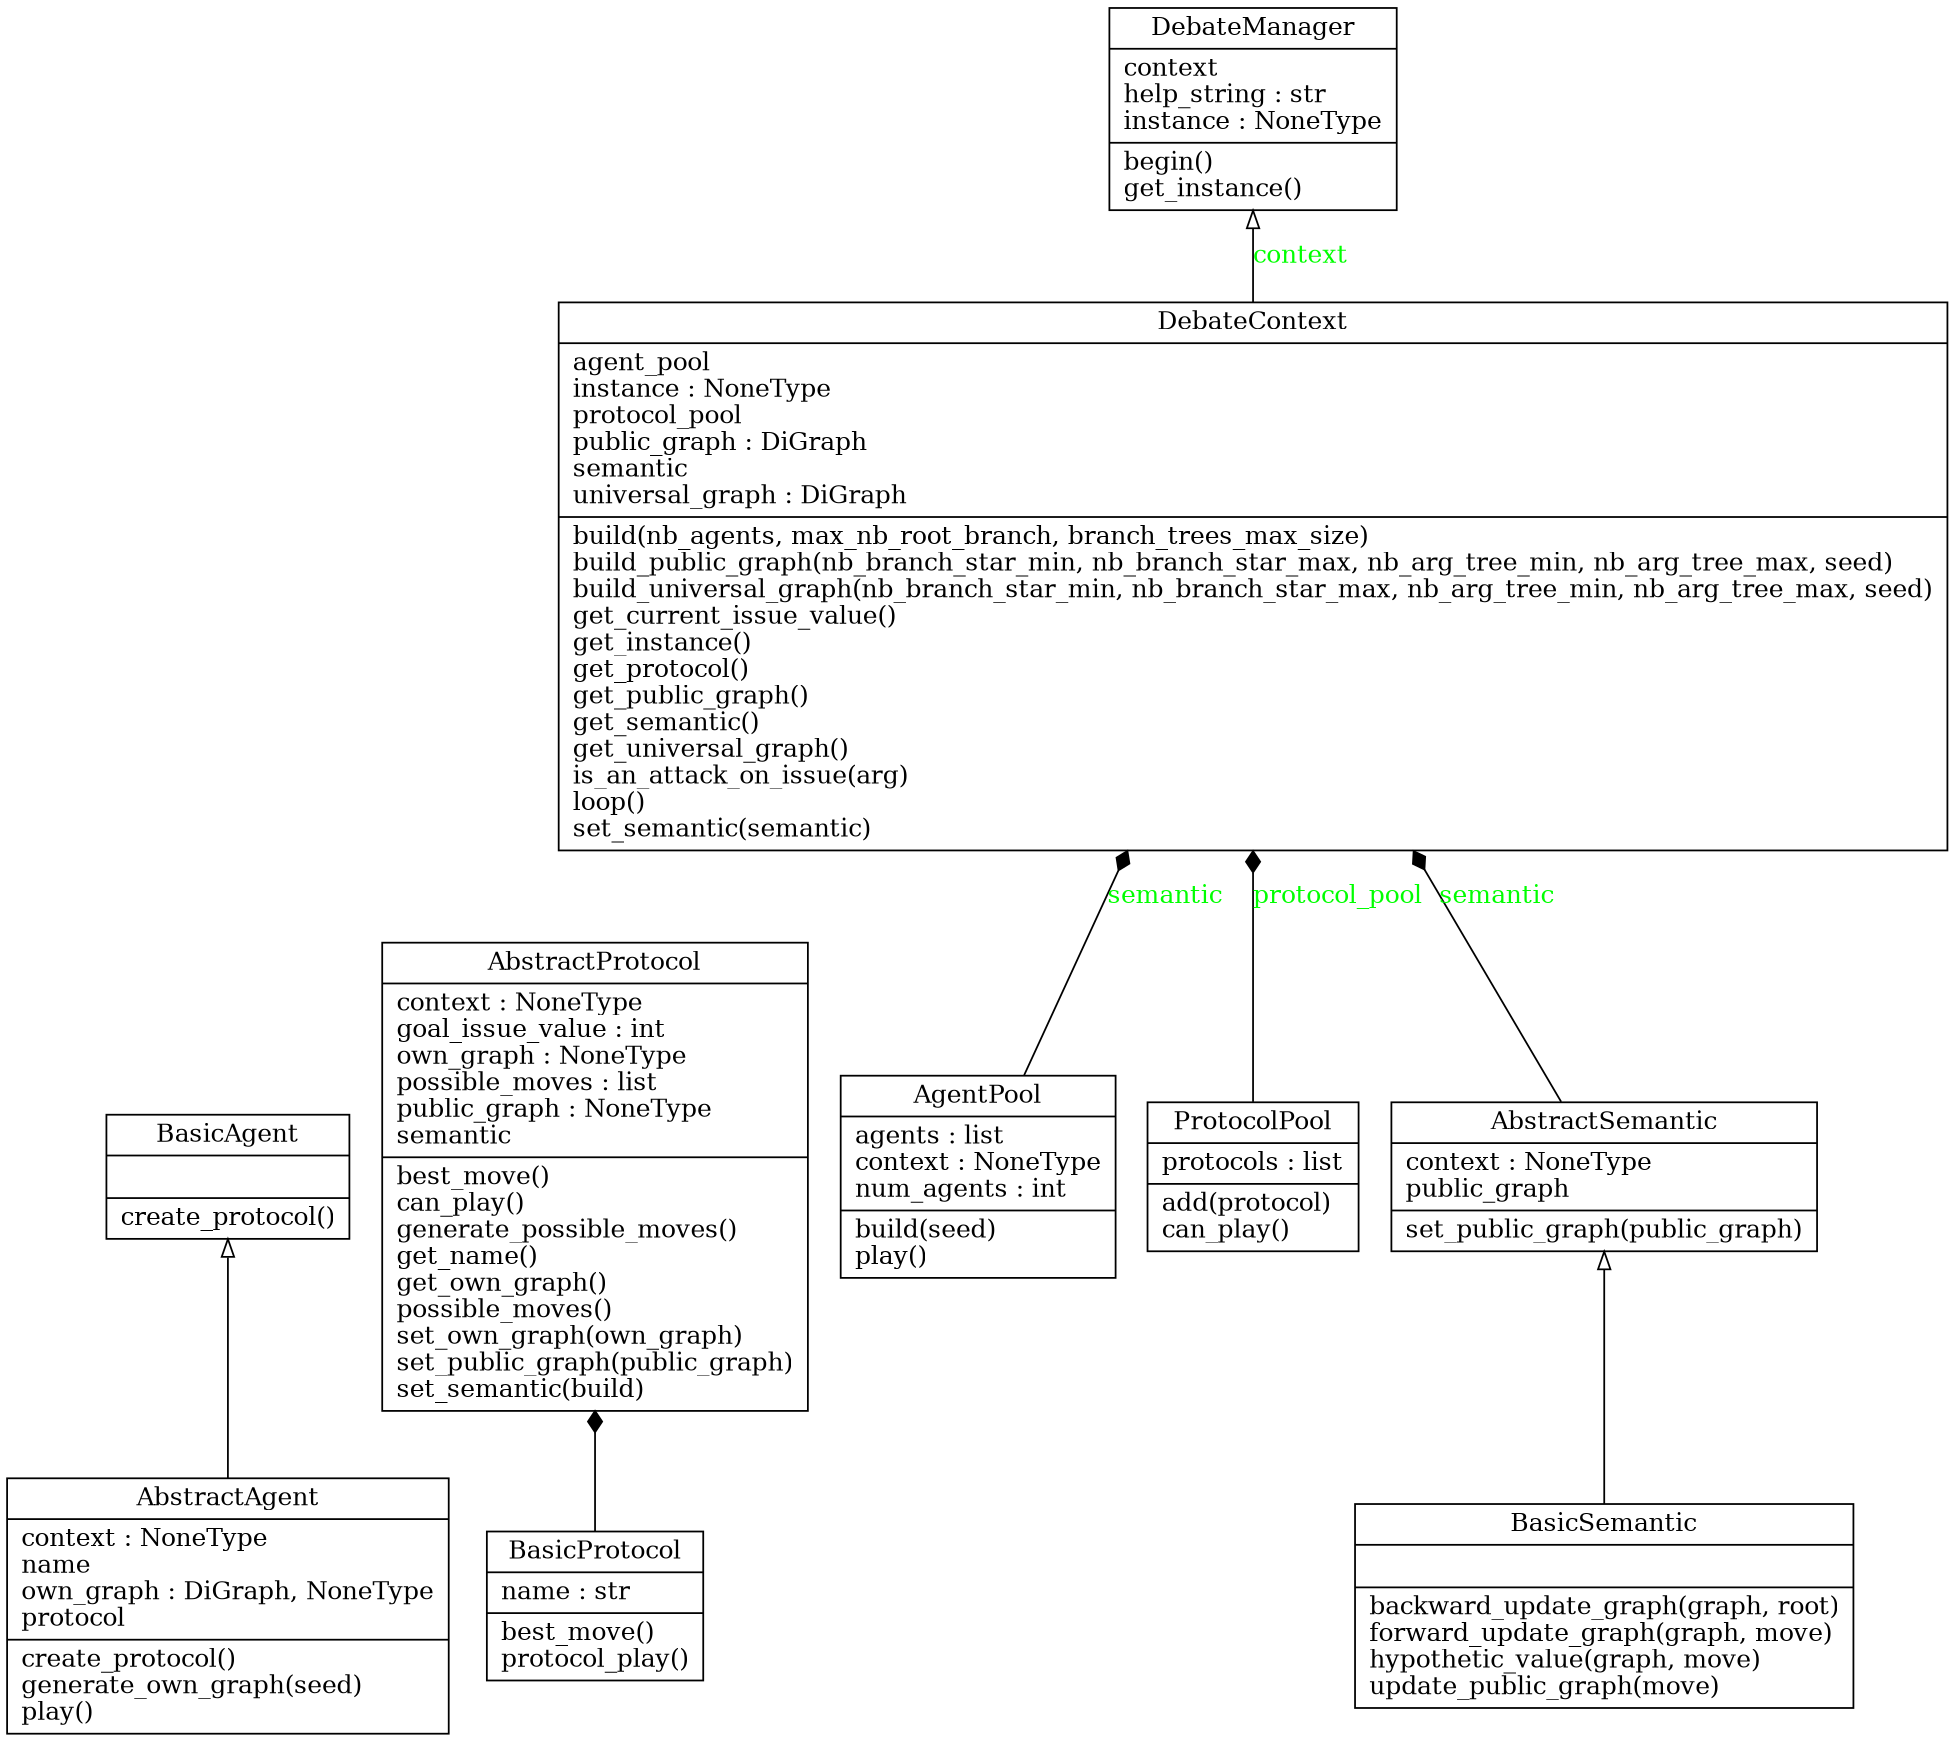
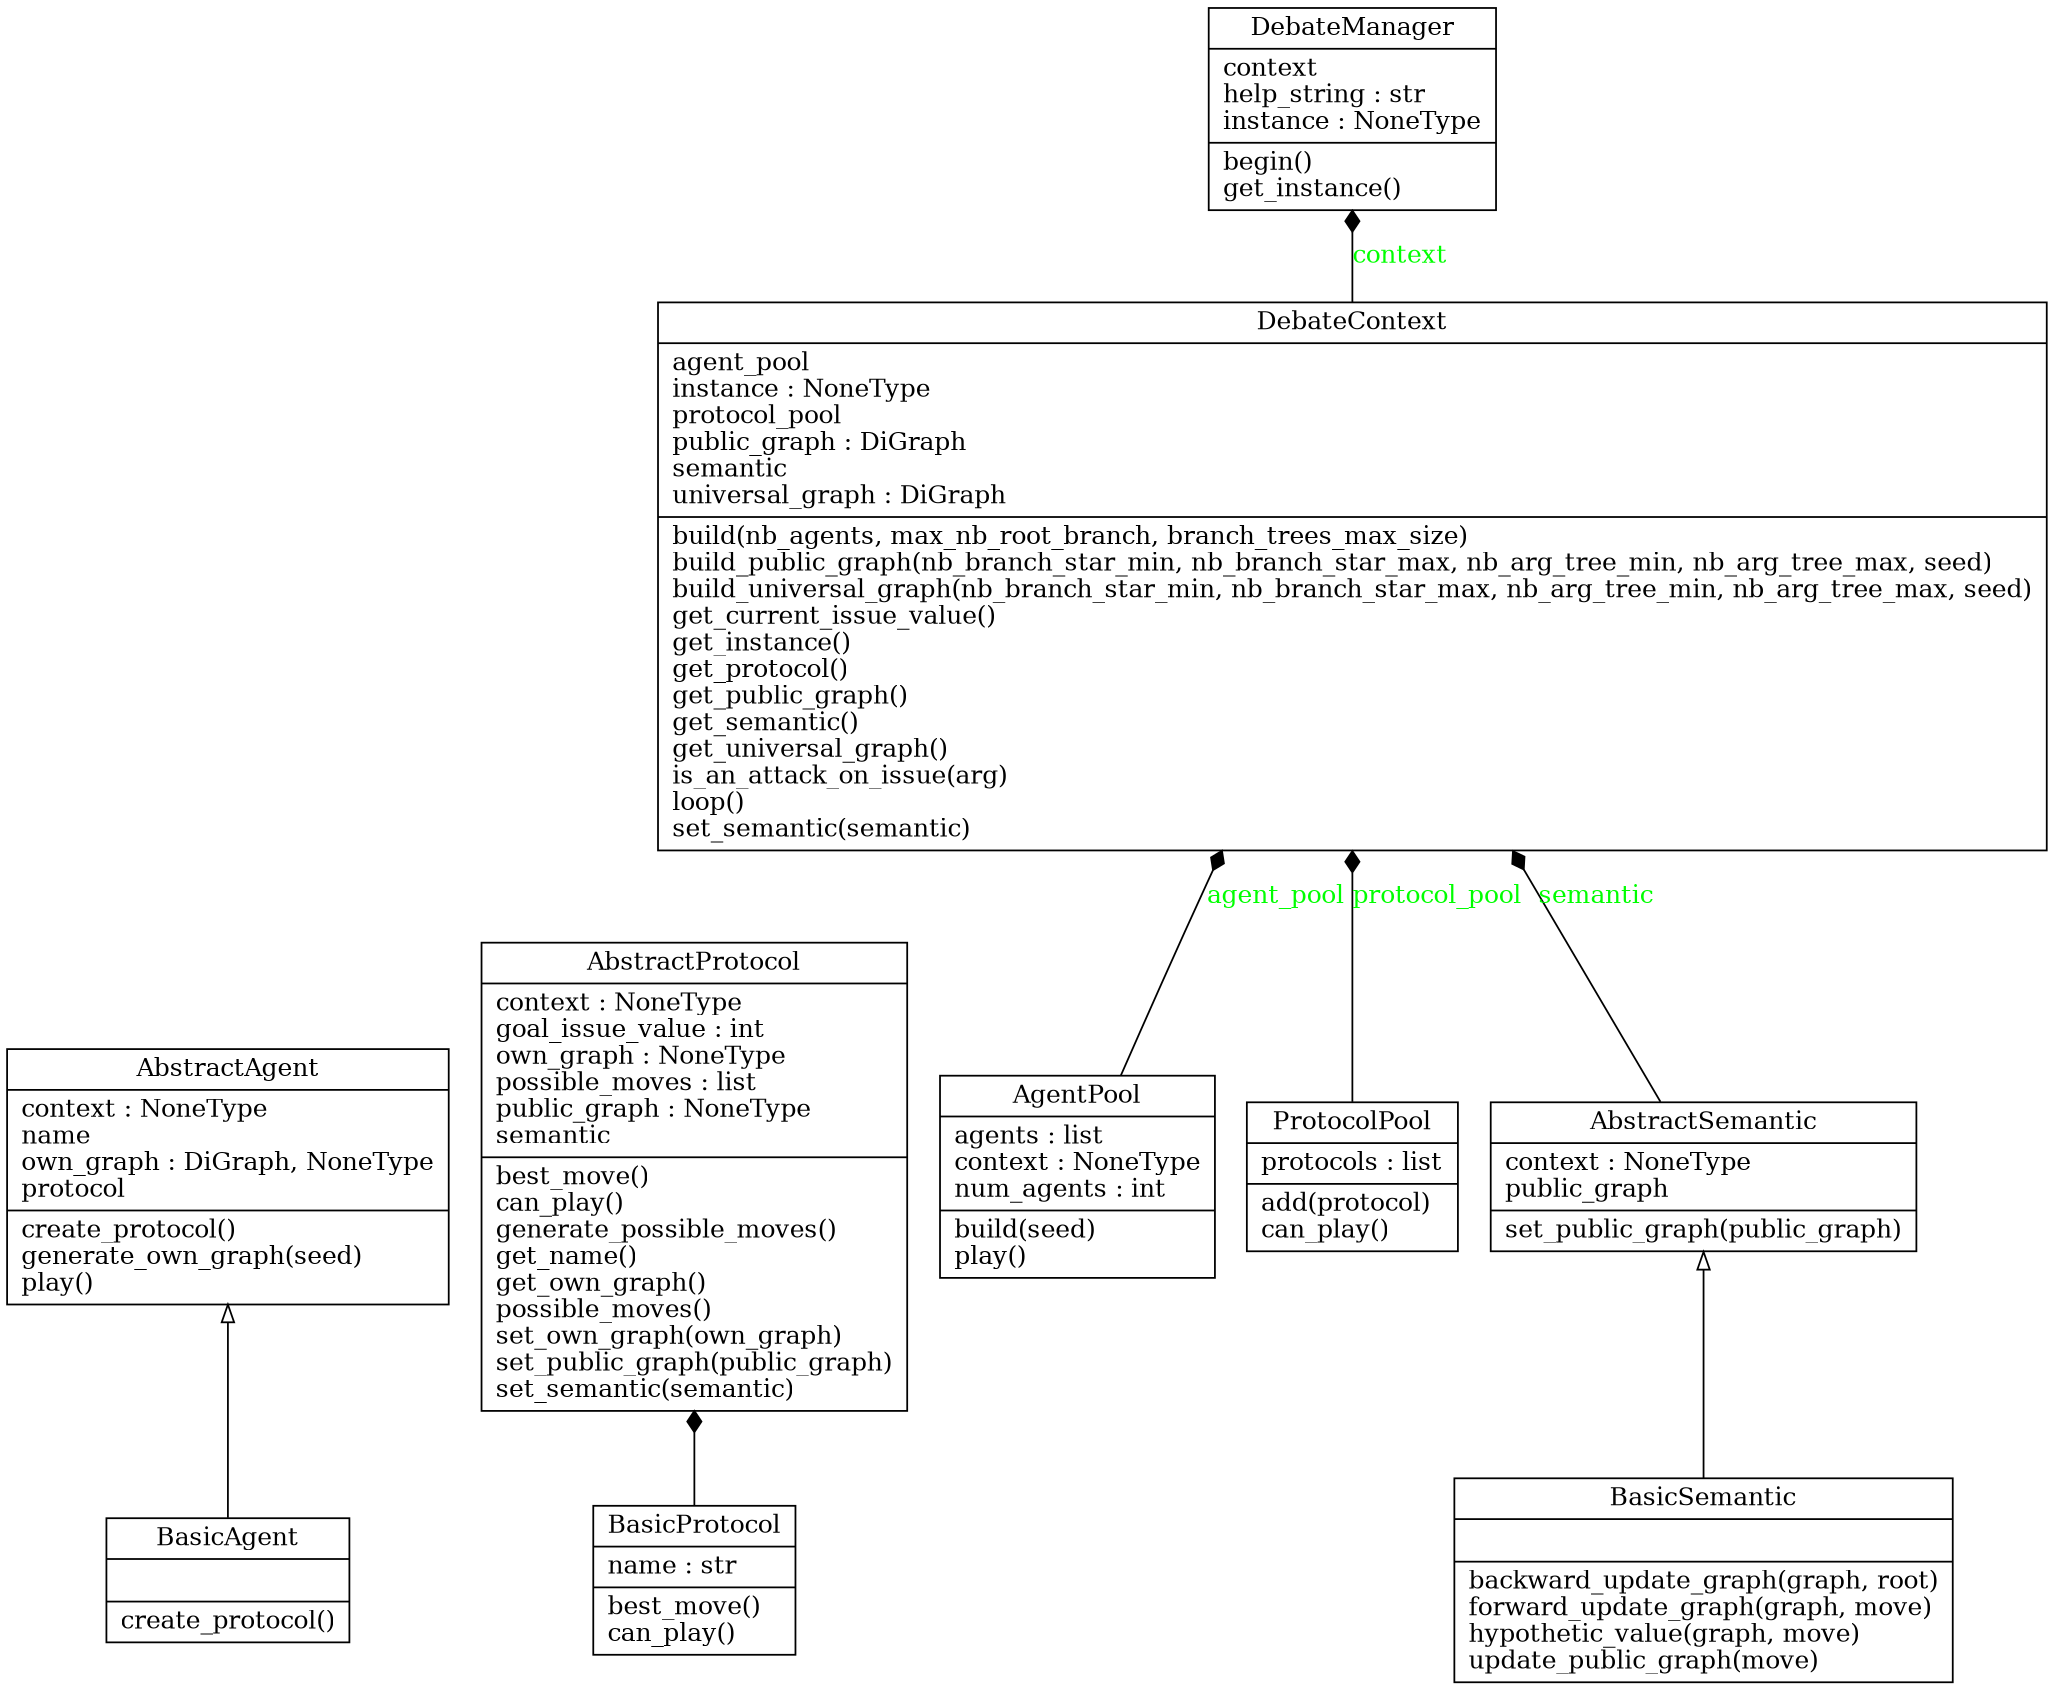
edge "DebateContext" -> "DebateManager": arrowhead empty -> diamond
edge "AgentPool" -> "DebateContext": label "semantic" -> "agent_pool"
edge "AbstractAgent" -> "BasicAgent": reversed
node "AbstractProtocol": text "set_semantic(build)" -> "set_semantic(semantic)"
node "BasicProtocol": text "protocol_play()" -> "can_play()"
